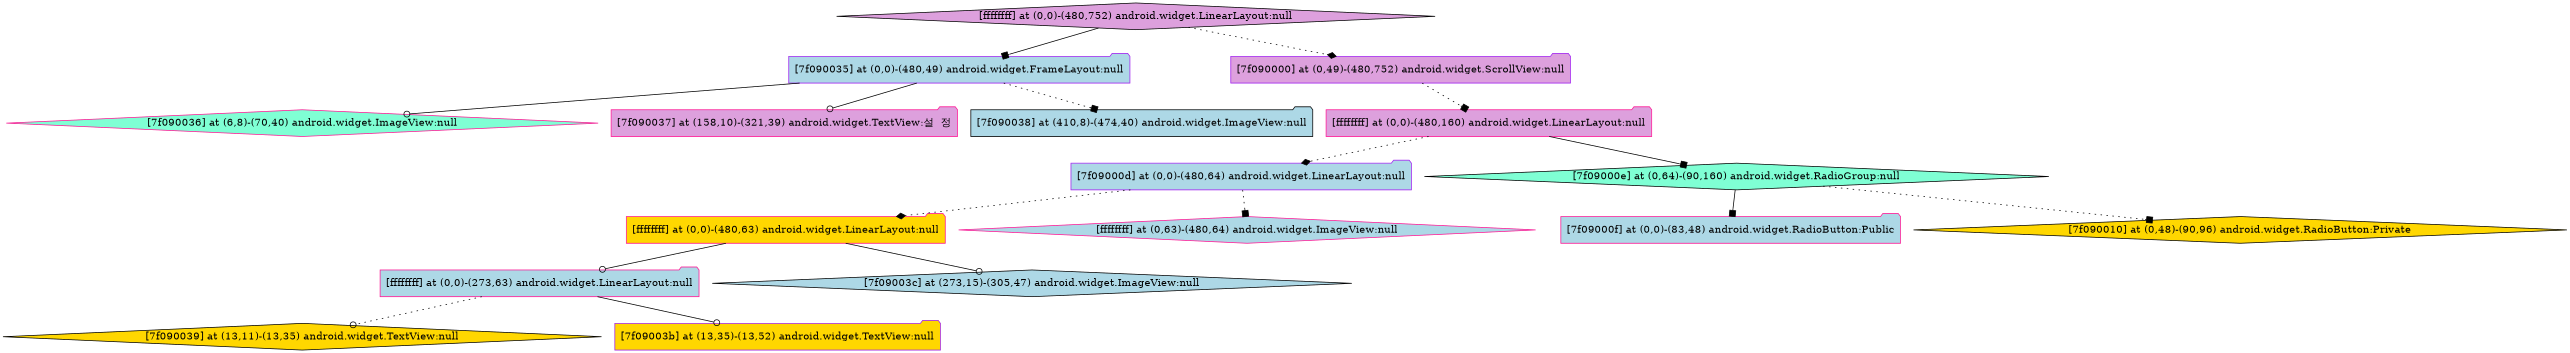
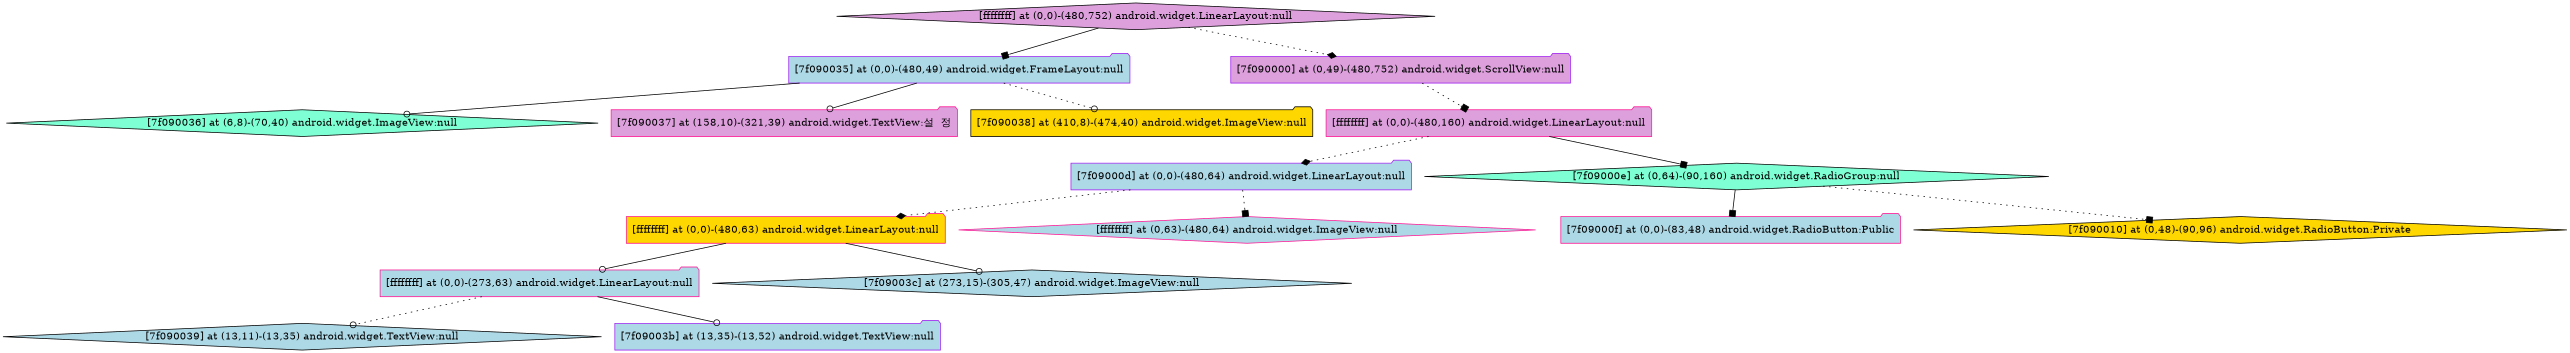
edge "[7f090035] at (0,0)-(480,49) android.widget.FrameLayout:null" -> "[7f090038] at (410,8)-(474,40) android.widget.ImageView:null": arrowhead box -> odot
node "[7f090036] at (6,8)-(70,40) android.widget.ImageView:null": color deeppink -> black
node "[7f090038] at (410,8)-(474,40) android.widget.ImageView:null": fillcolor lightblue -> gold
node "[7f090039] at (13,11)-(13,35) android.widget.TextView:null": fillcolor gold -> lightblue
node "[7f09003b] at (13,35)-(13,52) android.widget.TextView:null": fillcolor gold -> lightblue
